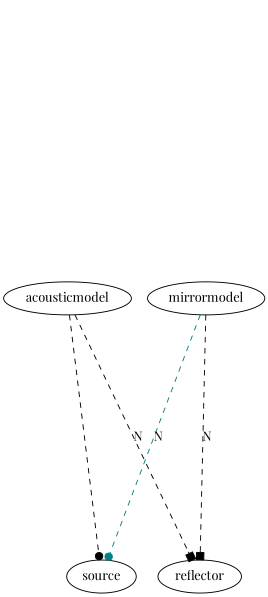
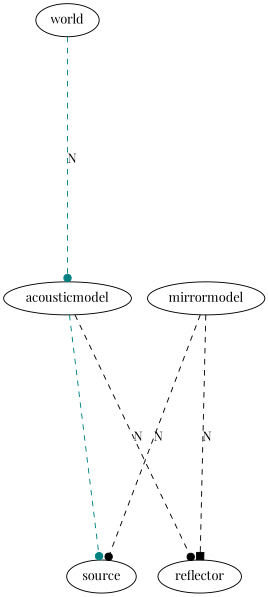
node "world": added
edge "acousticmodel" -> "reflector": arrowhead box -> dot
edge "acousticmodel" -> "source": color black -> teal
edge "mirrormodel" -> "source": color teal -> black
